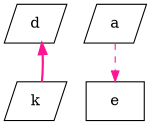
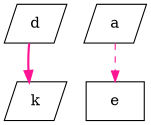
edge "k" -> "d": reversed
